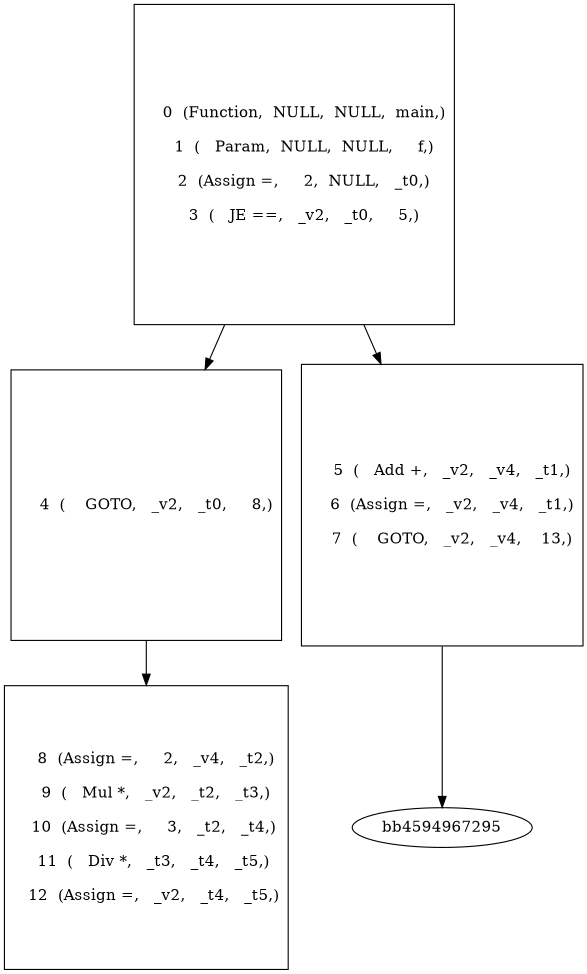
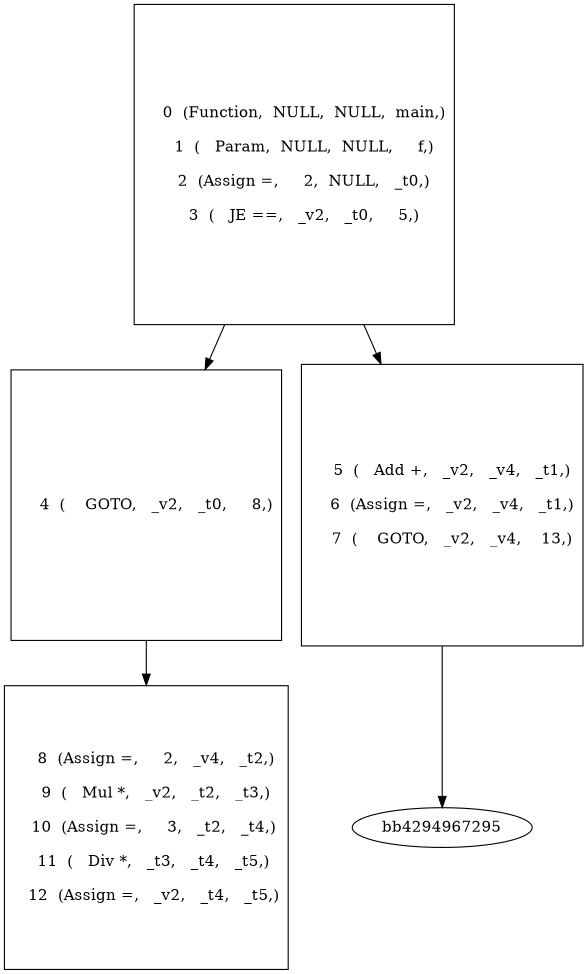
node "bb4594967295": label "bb4594967295" -> "bb4294967295"
